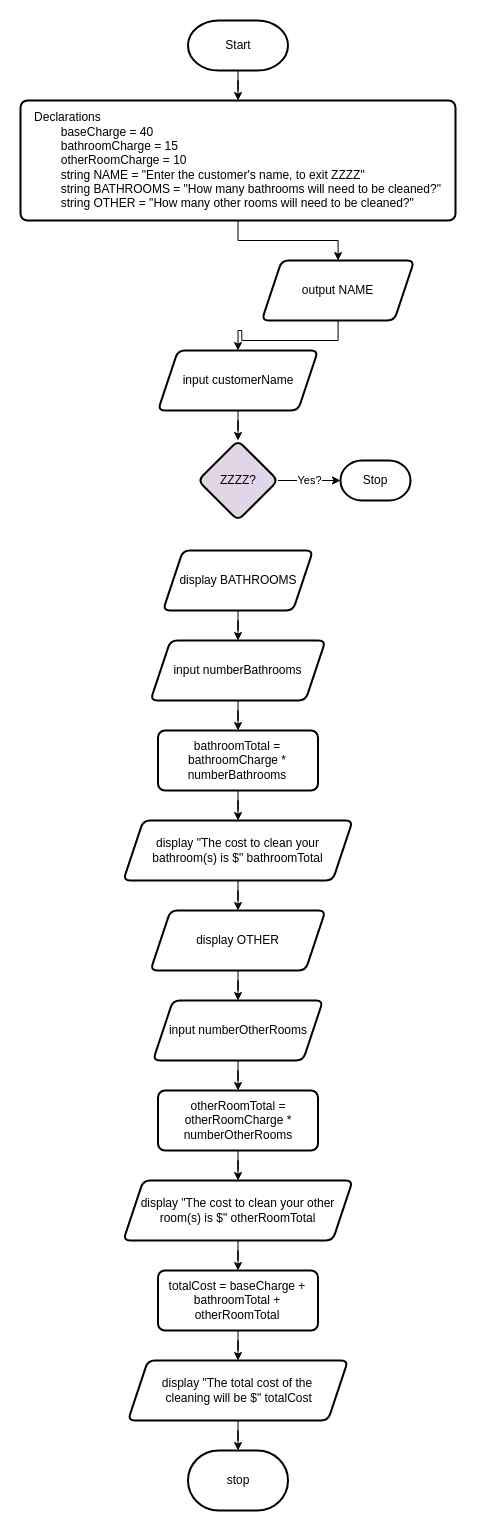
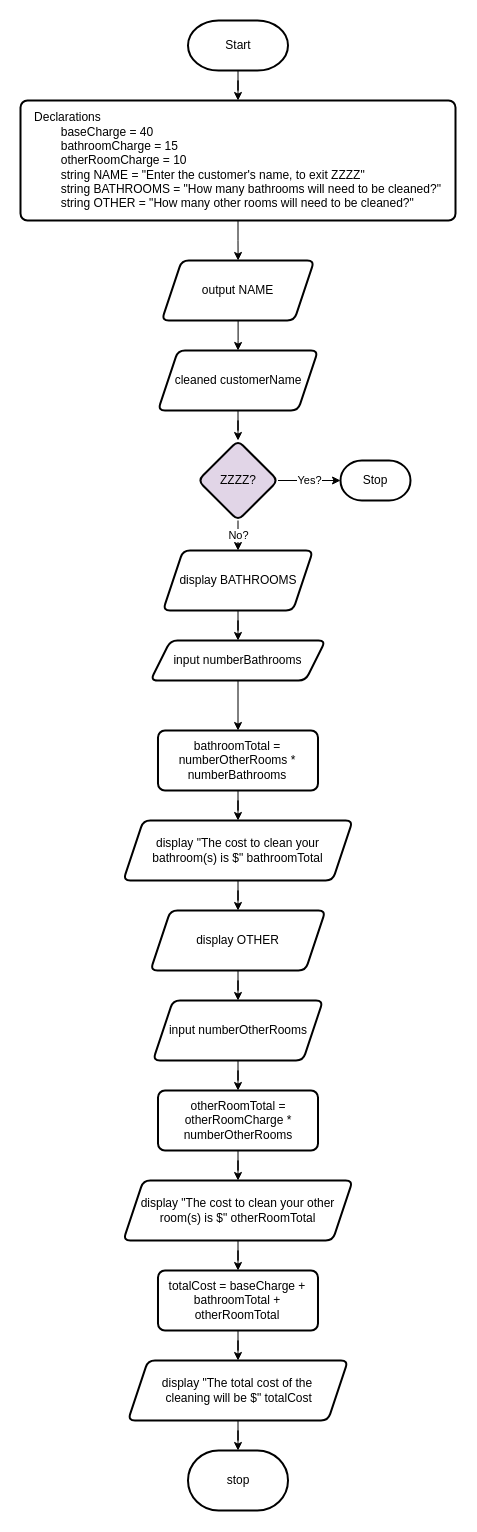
node "output NAME": moved (338, 291) -> (238, 291)
node "input customerName": label "input customerName" -> "cleaned customerName"
edge "ZZZZ?" -> "display BATHROOMS": added, label "No?"
node "input numberBathrooms": size 175x60 -> 175x40
node "bathroomTotal = bathroomCharge * numberBathrooms": label "bathroomTotal = bathroomCharge * numberBathrooms" -> "bathroomTotal = numberOtherRooms * numberBathrooms"
